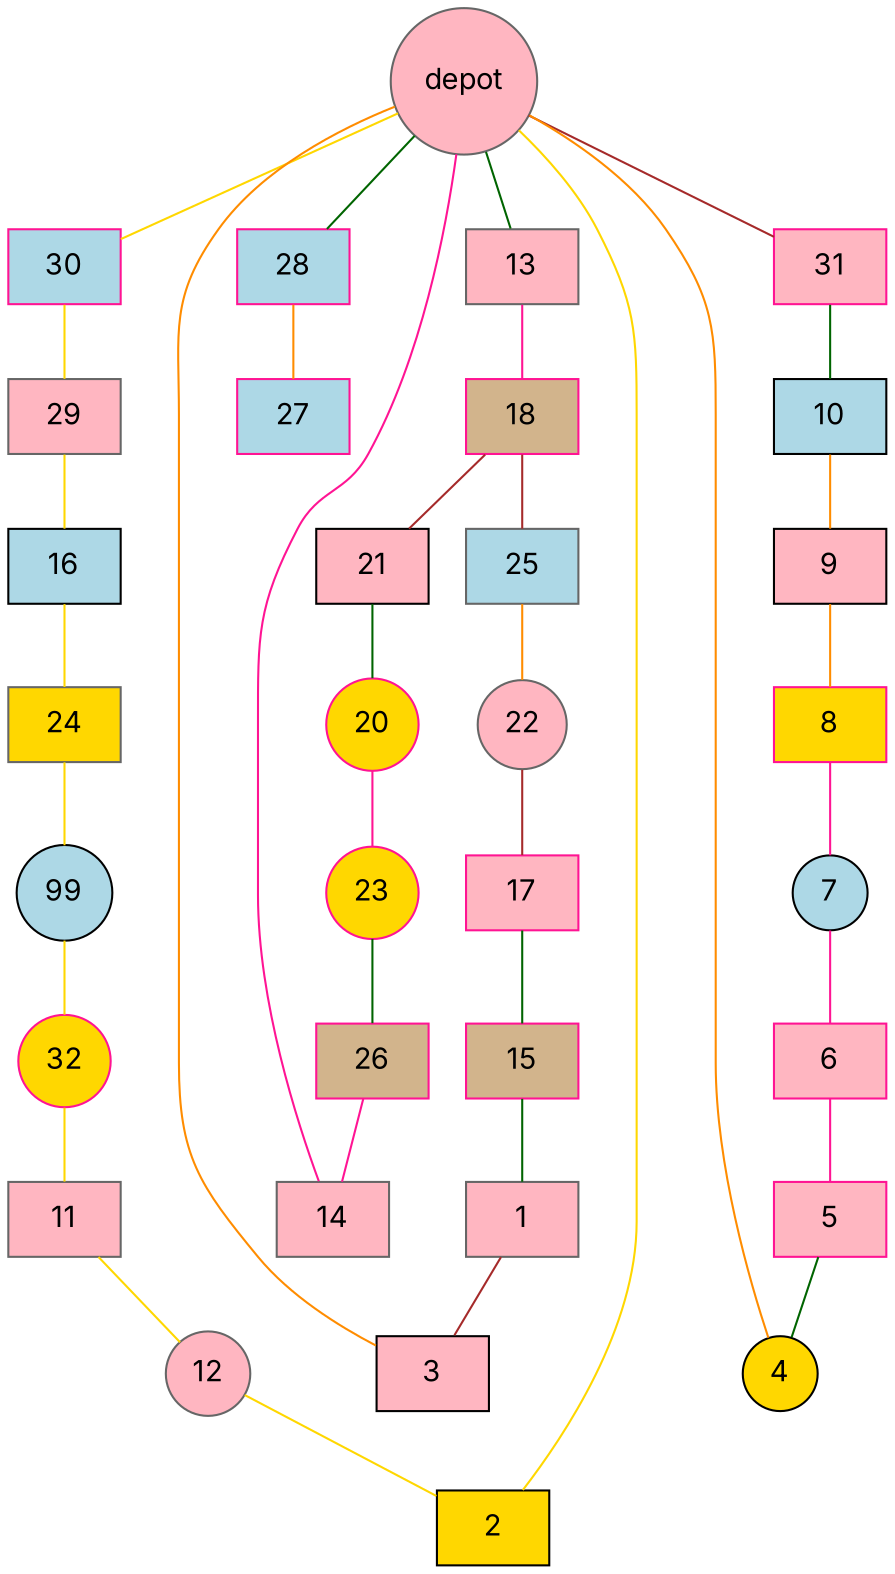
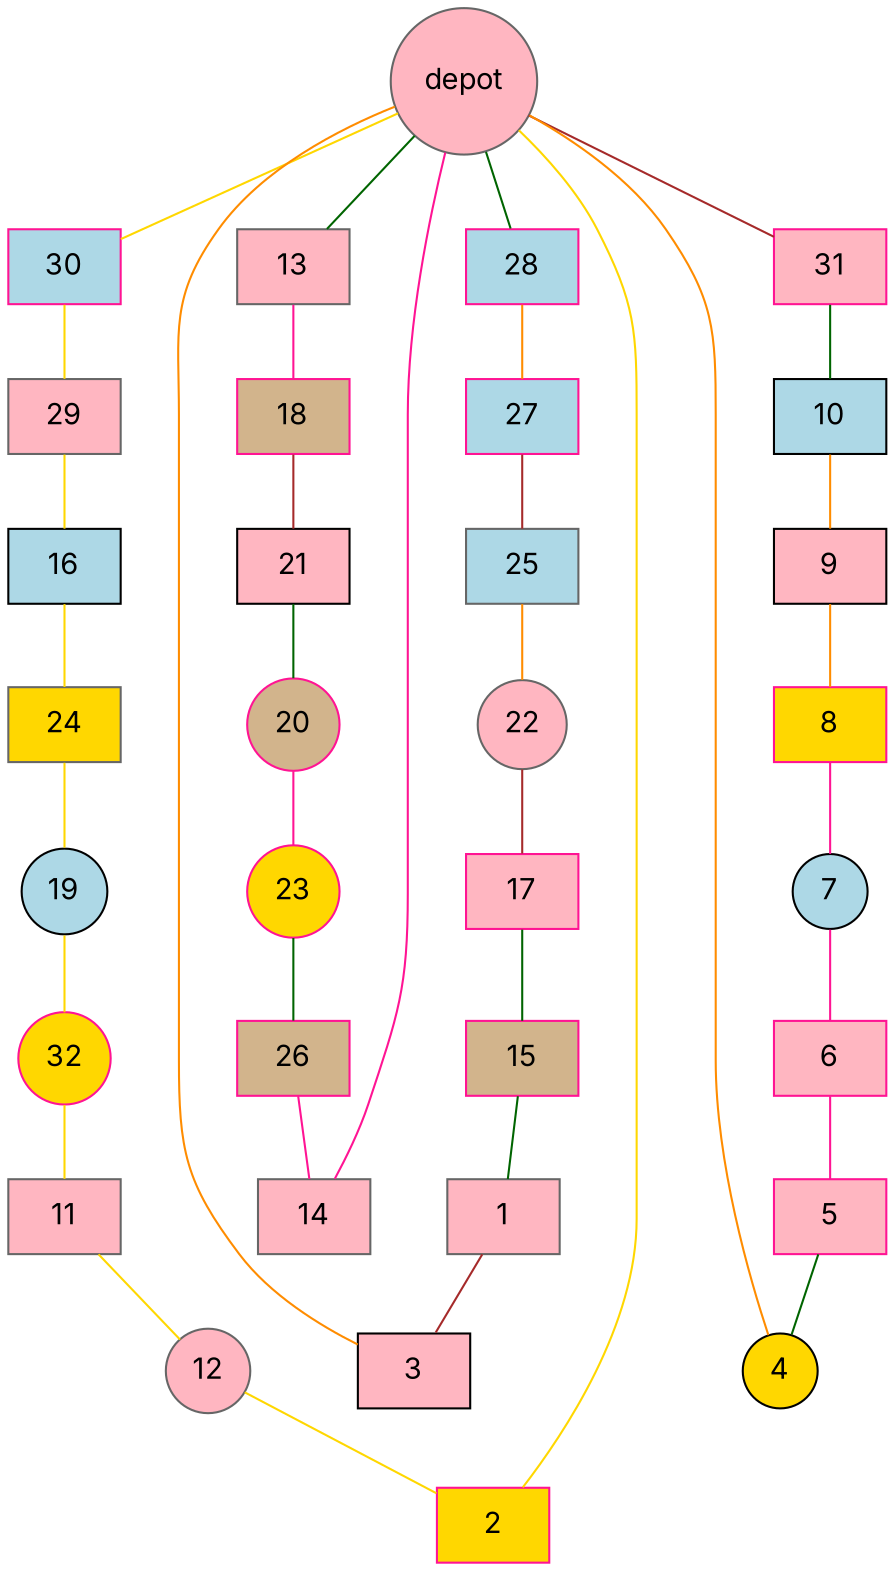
edge "18" -- "25": now "27" -- "25"
node "20": fillcolor gold -> tan
node "99": label "99" -> "19"
node "2": color black -> deeppink
